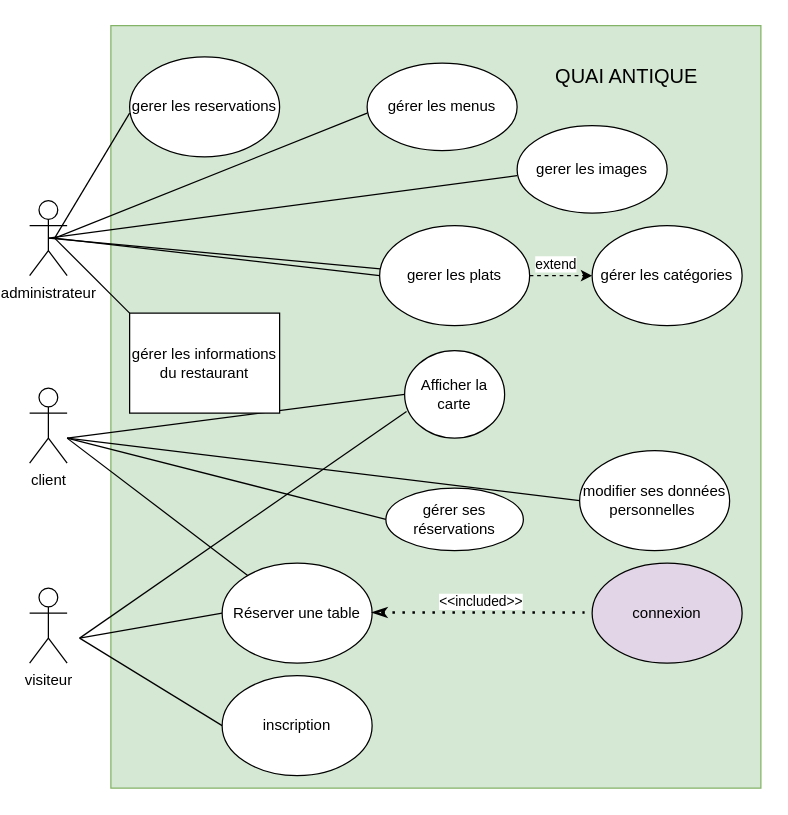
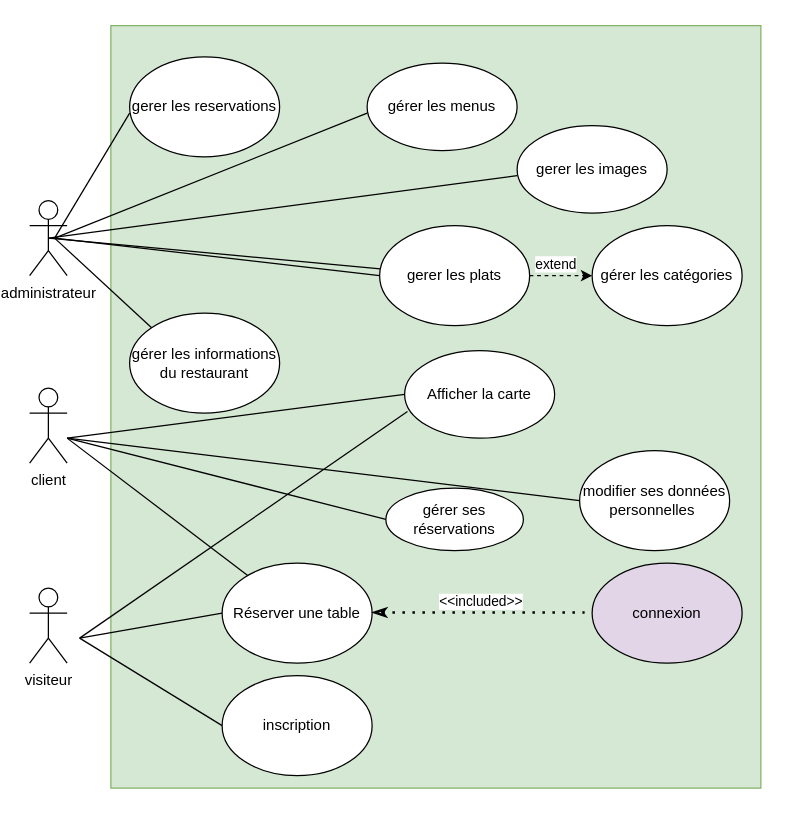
node "QUAI ANTIQUE": removed
node "gérer les informations du restaurant": shape rectangle -> ellipse
node "Afficher la carte": size 100x88 -> 150x88
